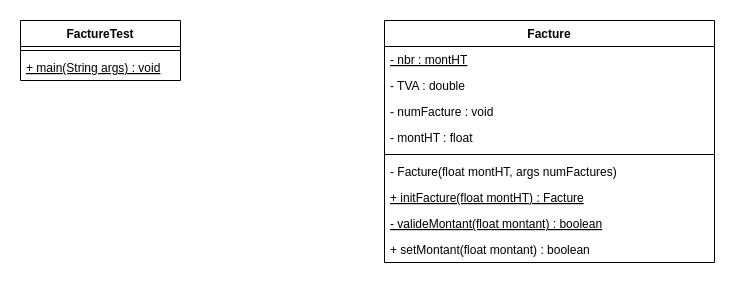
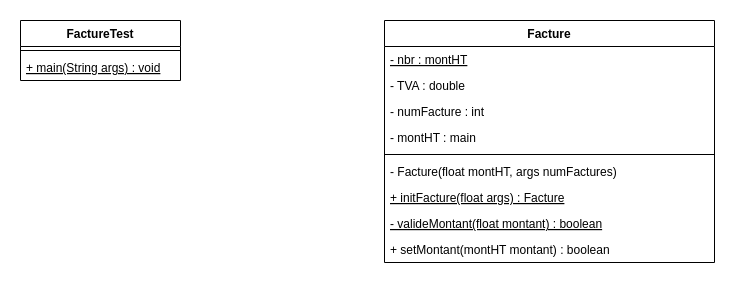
node "- numFacture : void": label "- numFacture : void" -> "- numFacture : int"
node "- montHT : float": label "- montHT : float" -> "- montHT : main"
node "+ initFacture(float montHT) : Facture": label "+ initFacture(float montHT) : Facture" -> "+ initFacture(float args) : Facture"
node "+ setMontant(float montant) : boolean": label "+ setMontant(float montant) : boolean" -> "+ setMontant(montHT montant) : boolean"
